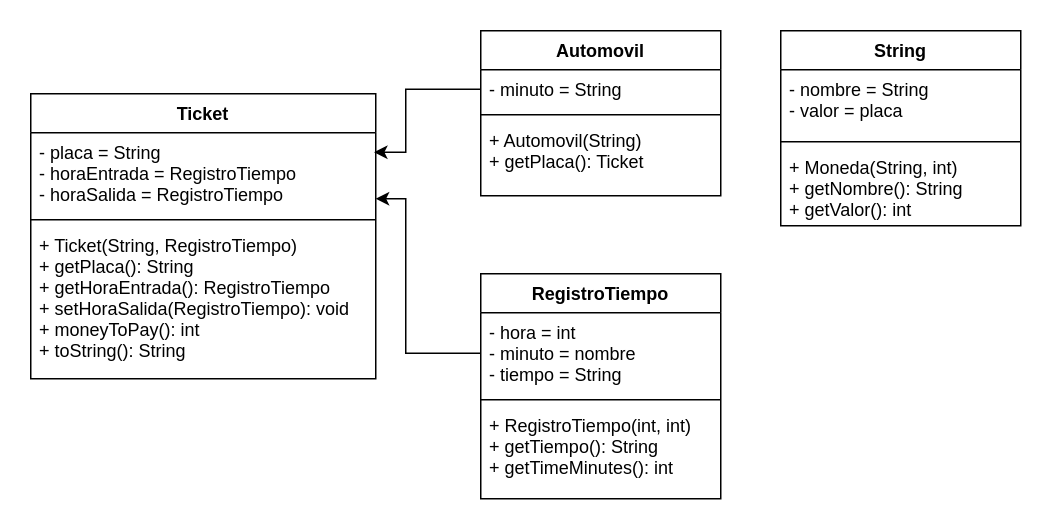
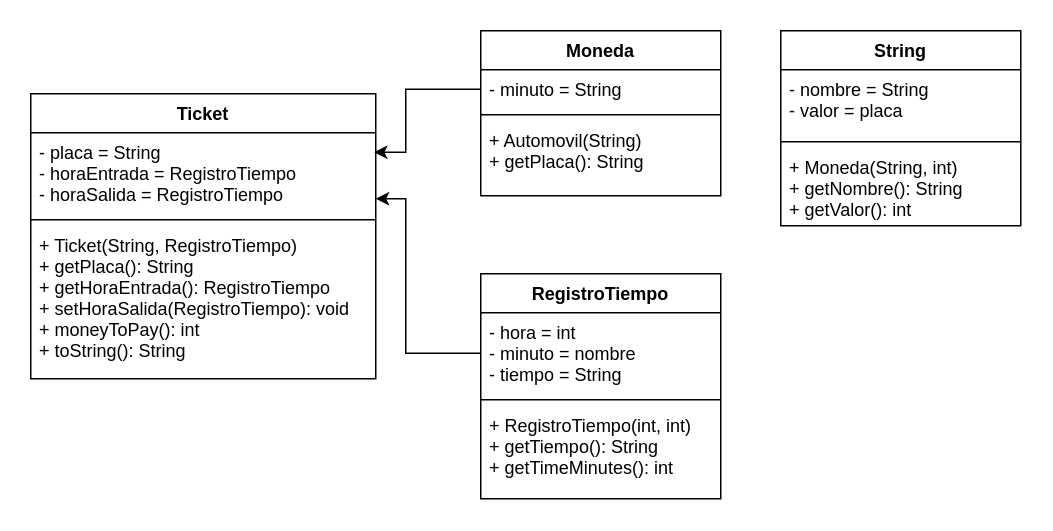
node "Automovil": label "Automovil" -> "Moneda"
node "+ Automovil(String) + getPlaca(): Ticket": label "+ Automovil(String) + getPlaca(): Ticket" -> "+ Automovil(String) + getPlaca(): String"
